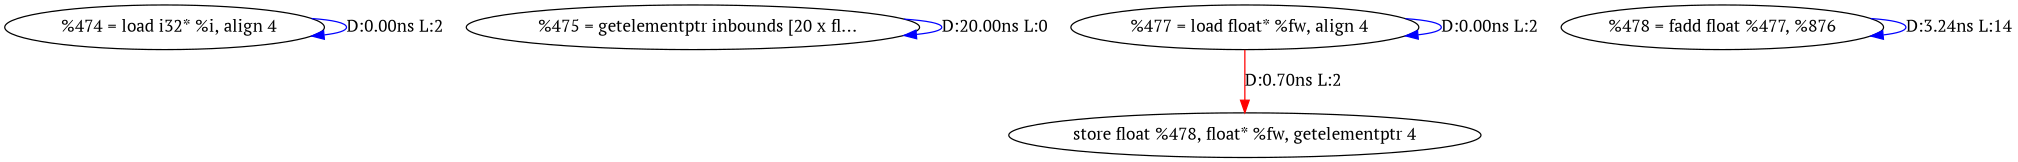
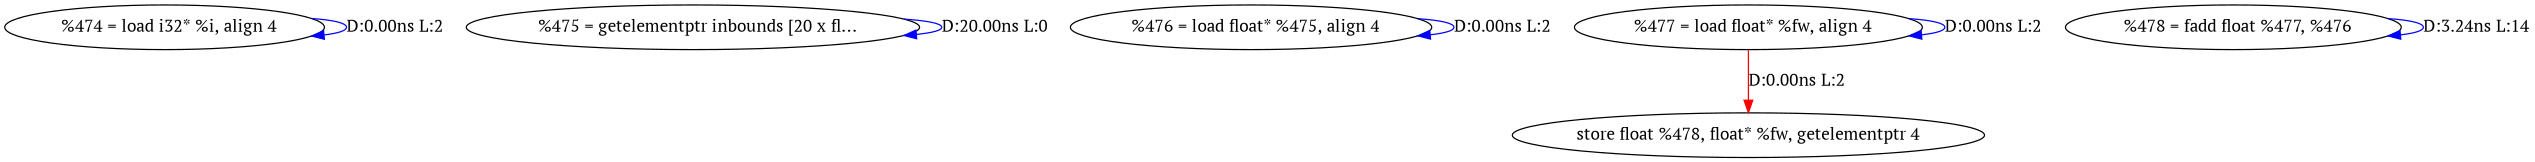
node "%476 = load float* %475, align 4": added
node "%478 = fadd float %477, %876": label "%478 = fadd float %477, %876" -> "%478 = fadd float %477, %476"
edge "%477 = load float* %fw, align 4" -> "store float %478, float* %fw, getelementptr 4": label "D:0.70ns L:2" -> "D:0.00ns L:2"
